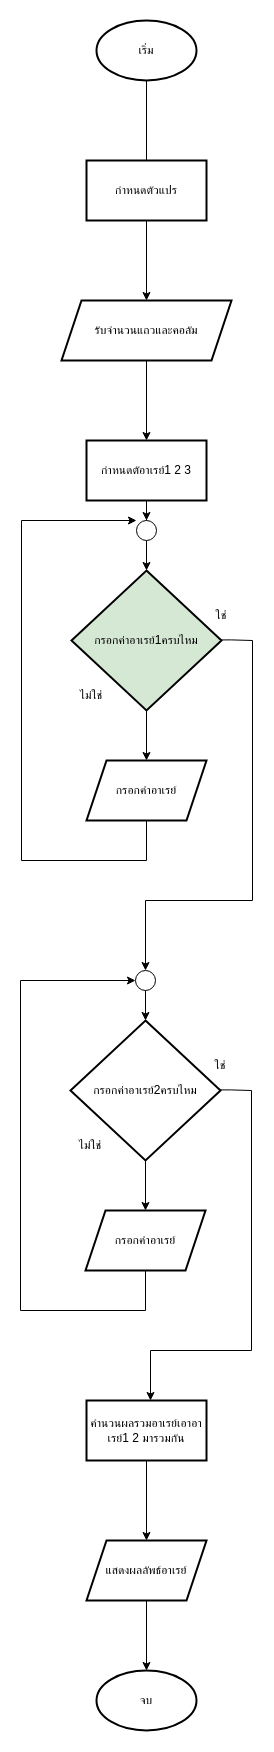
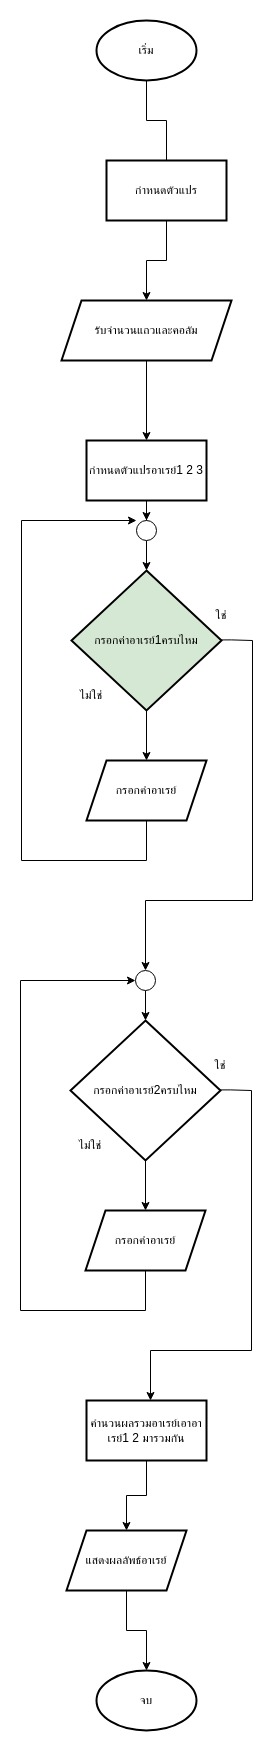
node "กำหนดตัวแปร": moved (147, 191) -> (167, 191)
node "กำหนดตัอาเรย์1 2 3": label "กำหนดตัอาเรย์1 2 3" -> "กำหนดตัวแปรอาเรย์1 2 3"
node "แสดงผลลัพธ์อาเรย์": moved (147, 1571) -> (127, 1561)
